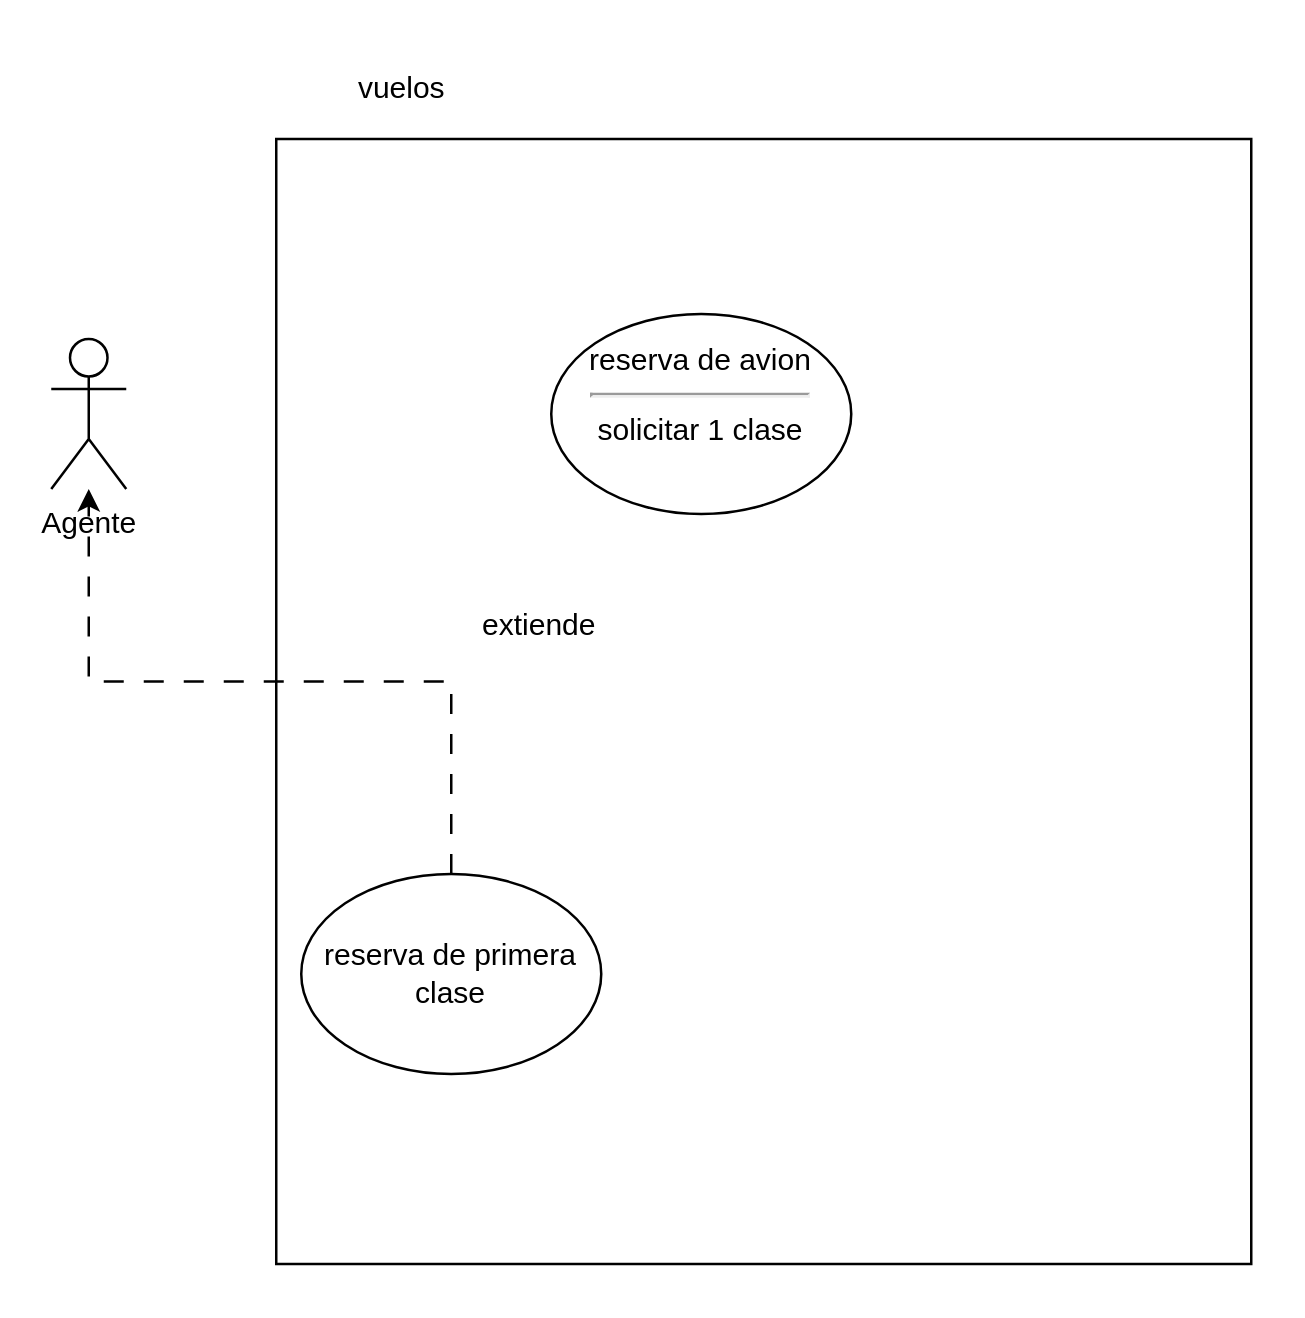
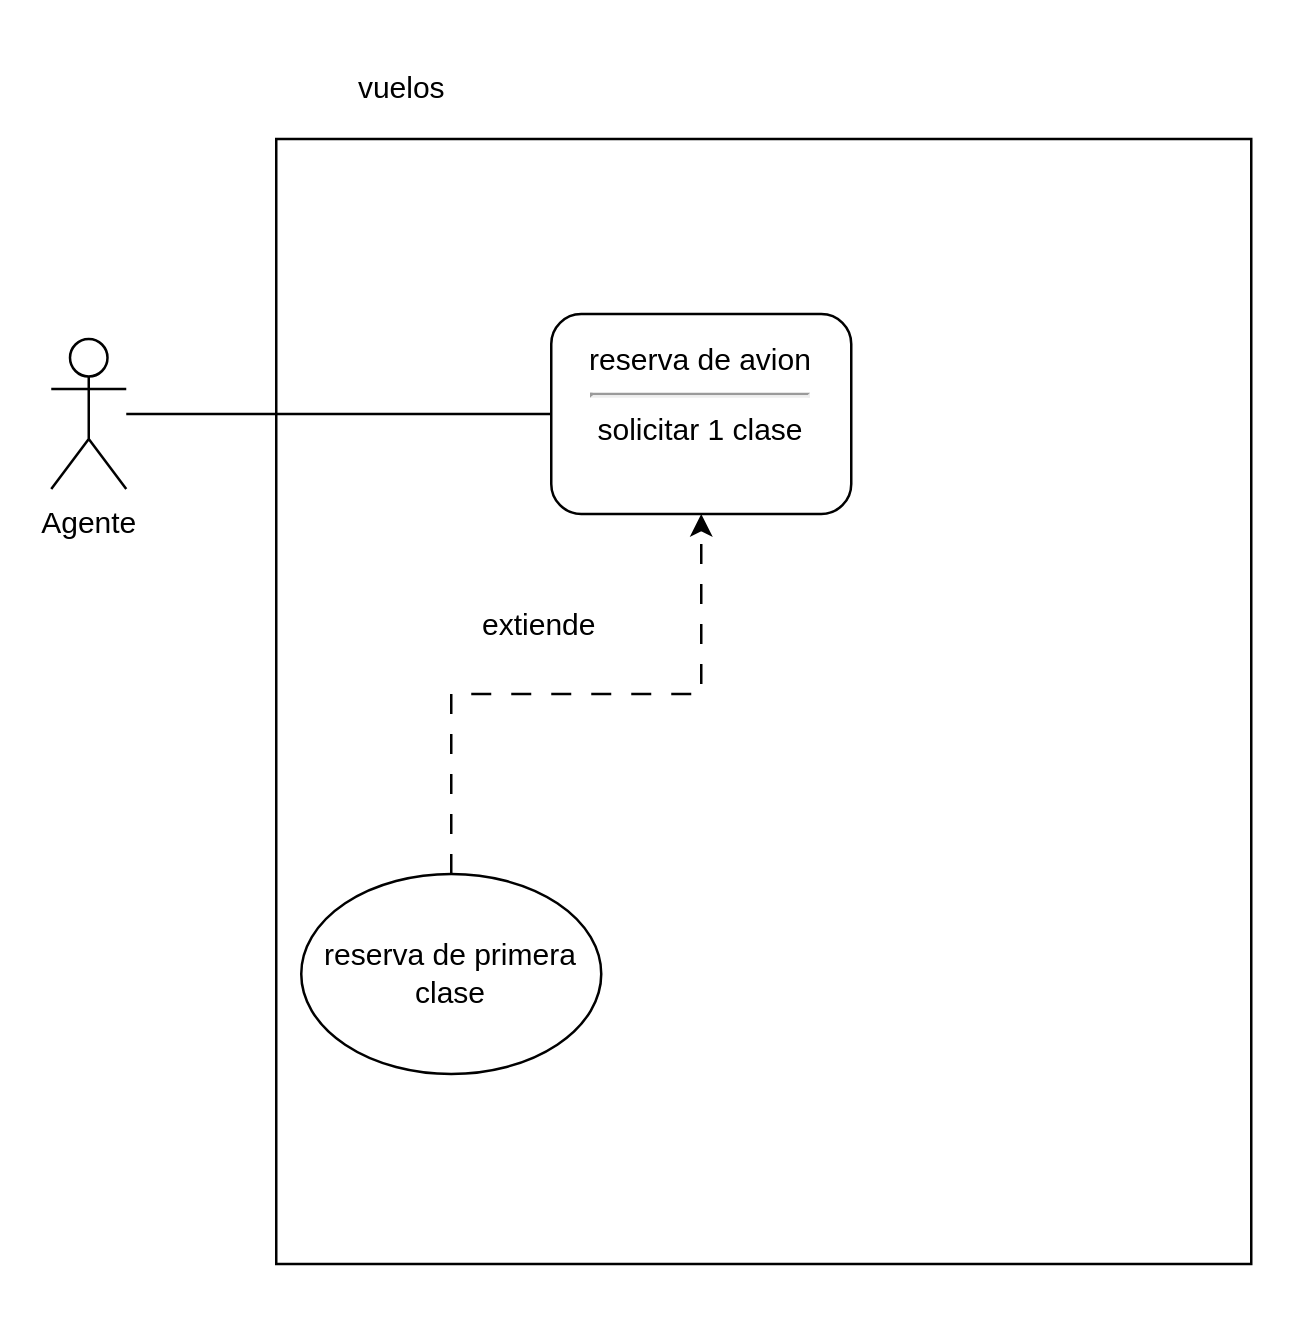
edge "Agente" -- "reserva de avion solicitar 1 clase": added
node "reserva de avion solicitar 1 clase": shape ellipse -> rounded rectangle
edge "reserva de primera clase" -> "Agente": now "reserva de primera clase" -> "reserva de avion solicitar 1 clase"
